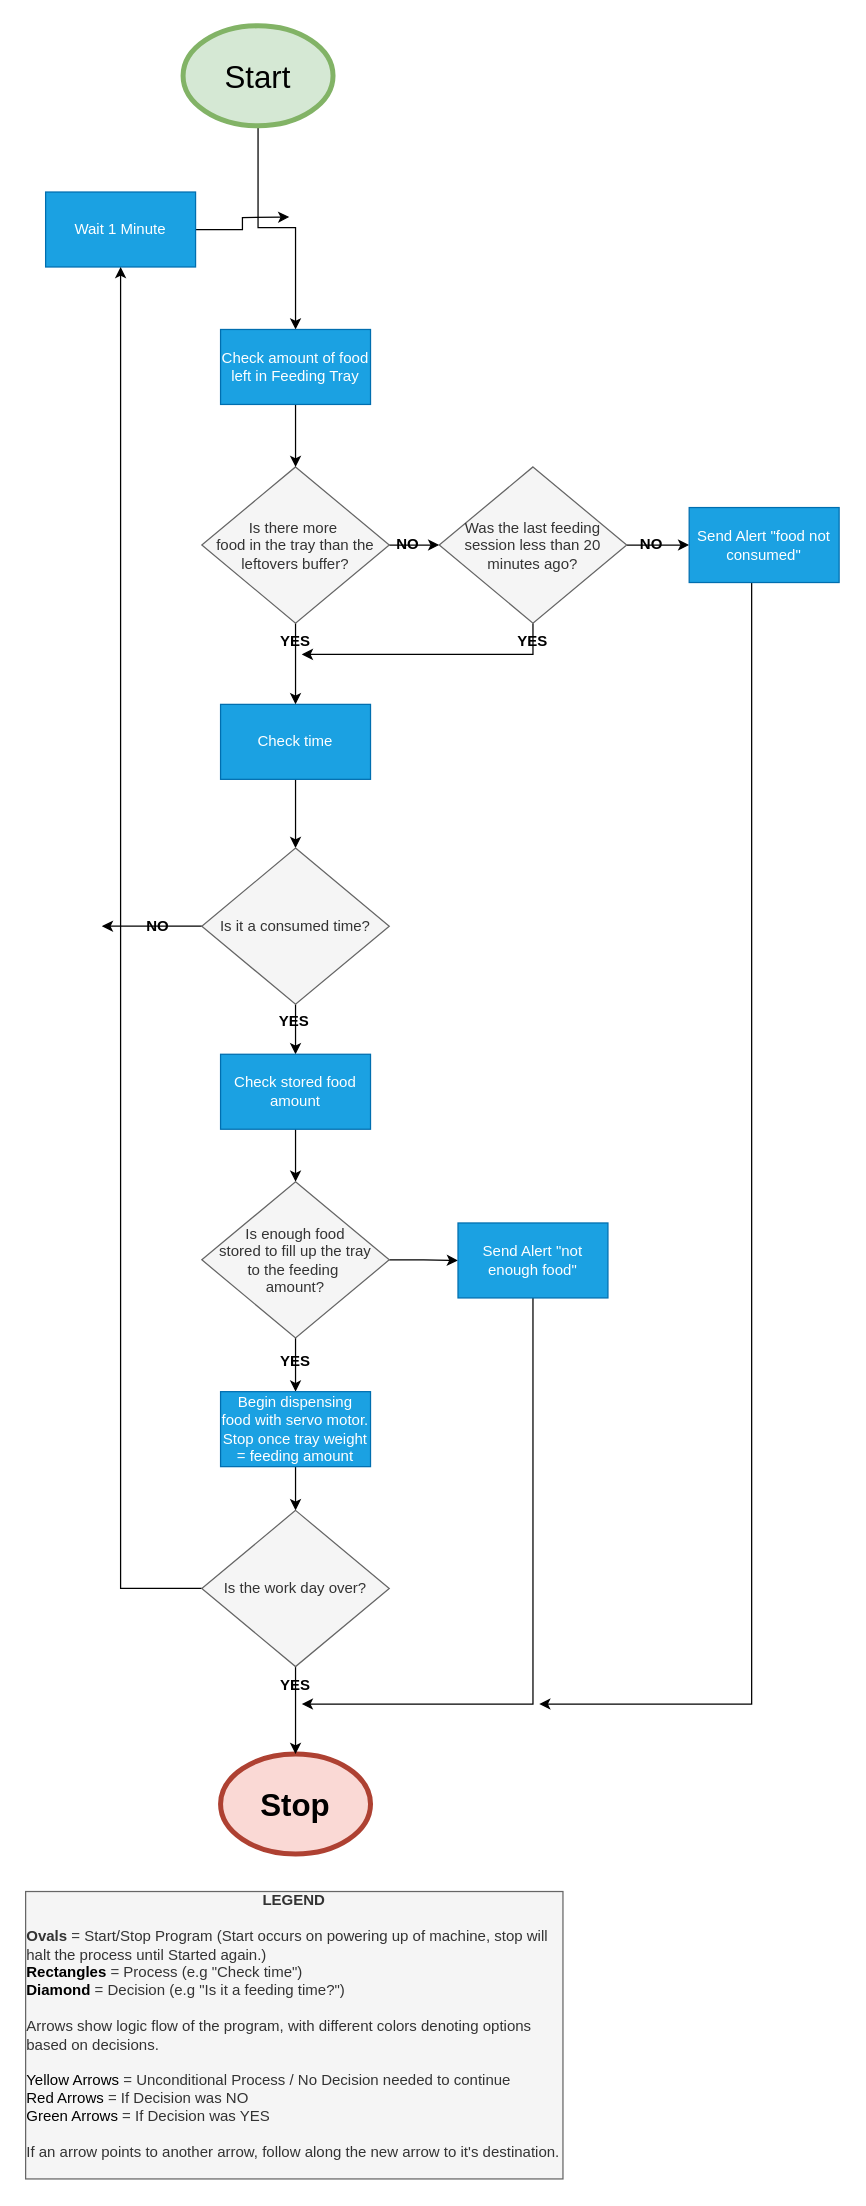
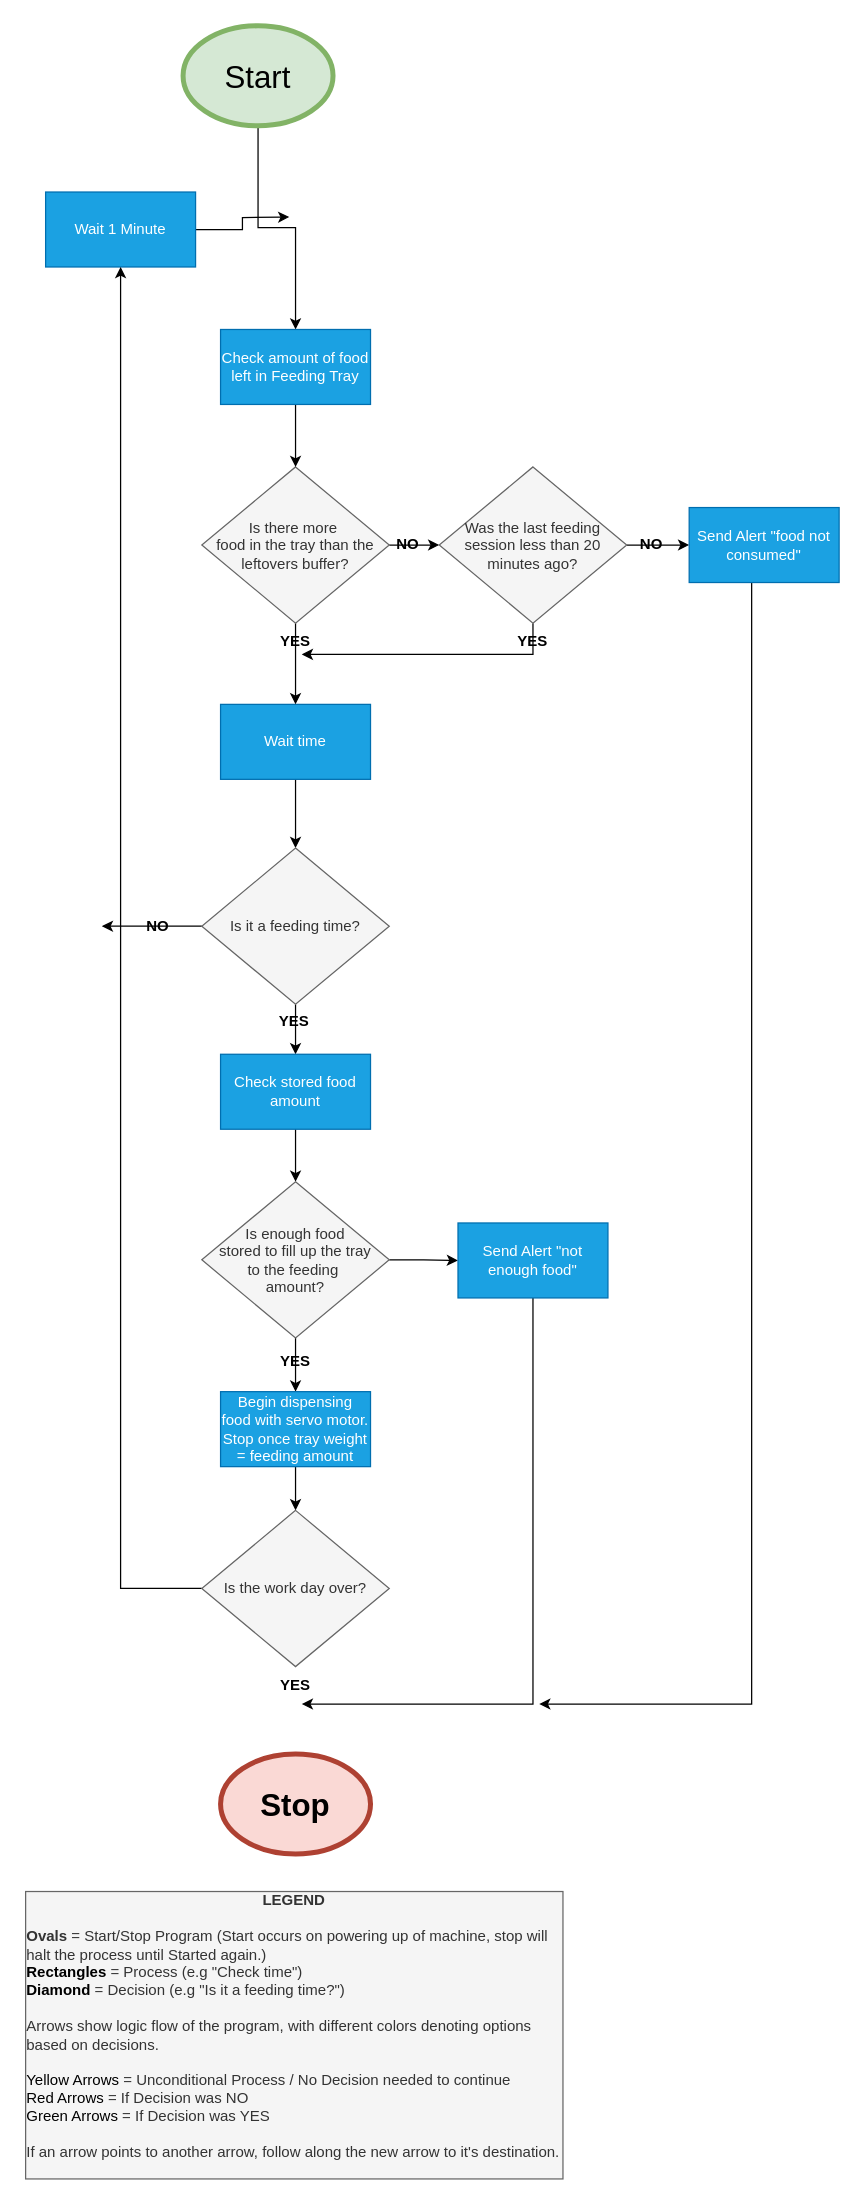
node "Check time": label "Check time" -> "Wait time"
node "Is it a consumed time?": label "Is it a consumed time?" -> "Is it a feeding time?"
edge "Is the work day over?" -> "Stop": removed
